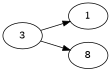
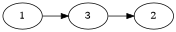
edge "3" -> "1": reversed
node "8": label "8" -> "2"
